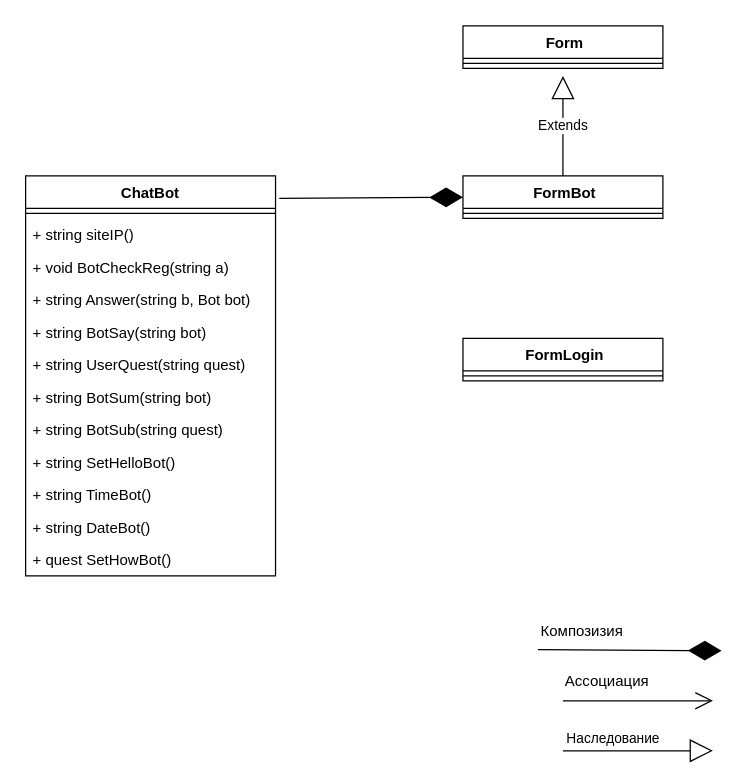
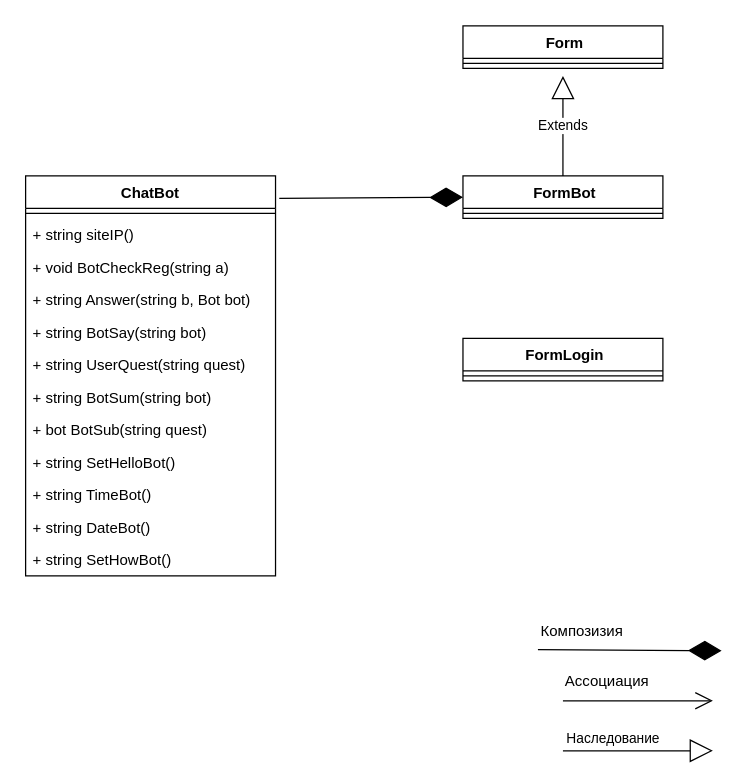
node "+ string BotSub(string quest)": label "+ string BotSub(string quest)" -> "+ bot BotSub(string quest)"
node "+ quest SetHowBot()": label "+ quest SetHowBot()" -> "+ string SetHowBot()"
